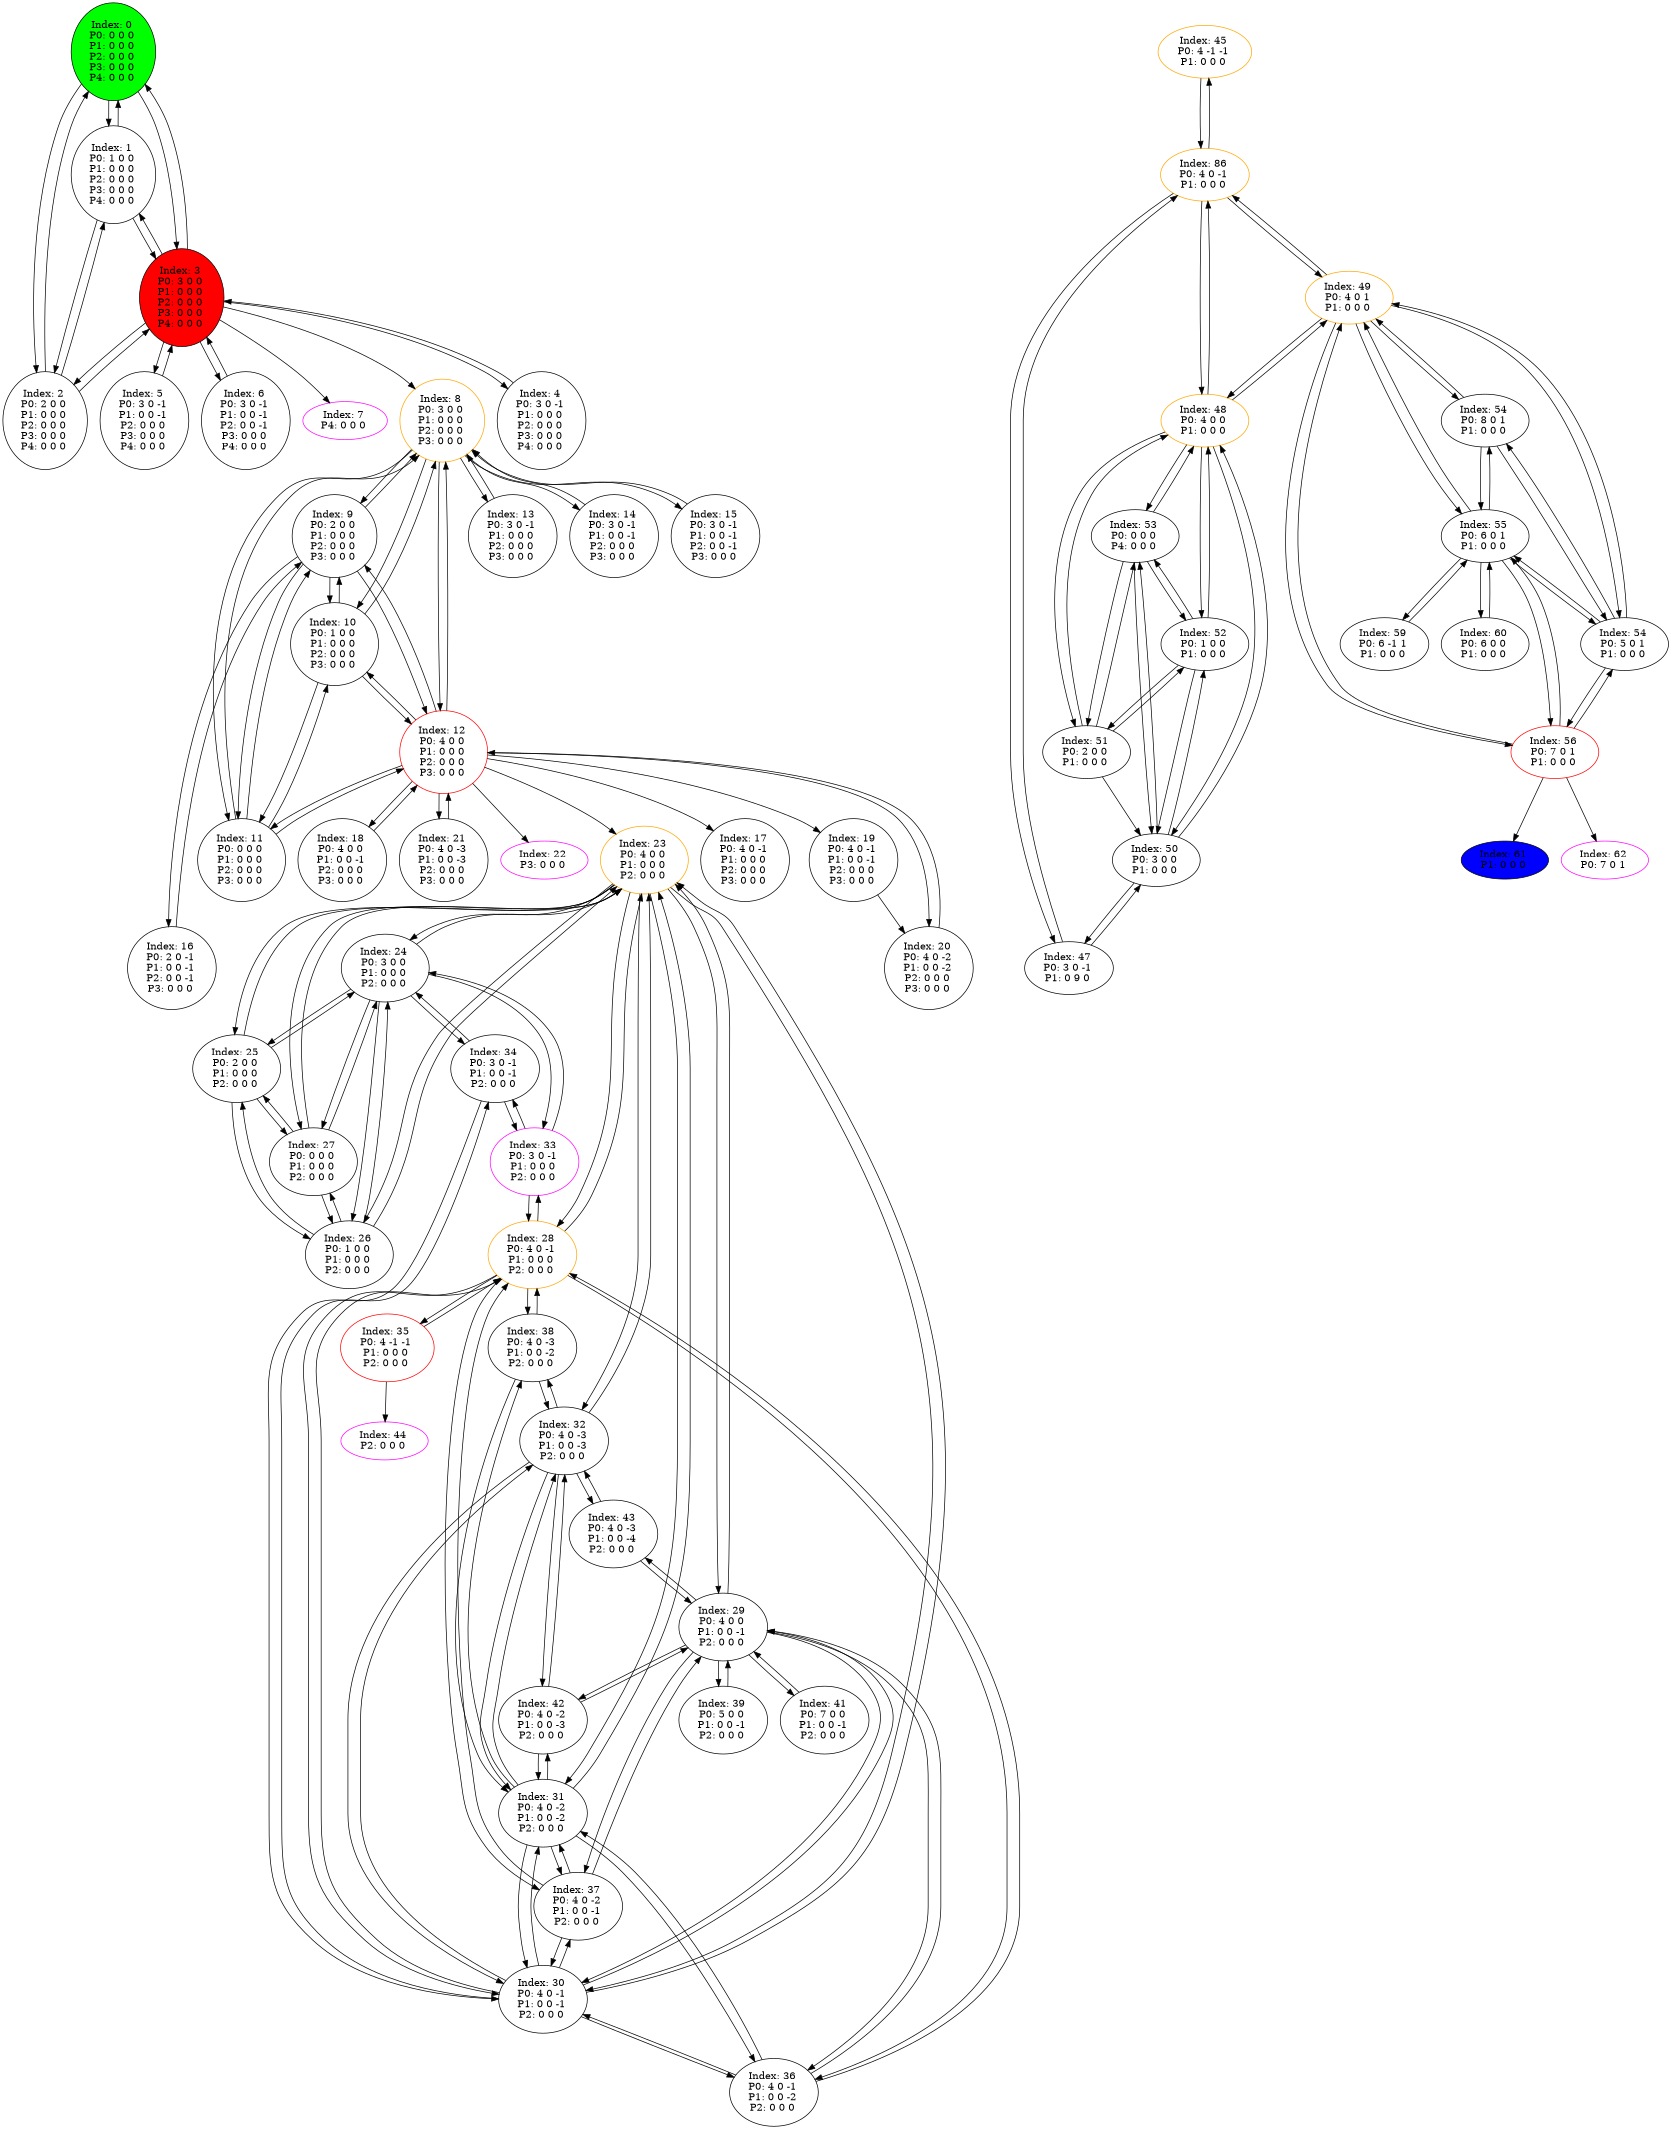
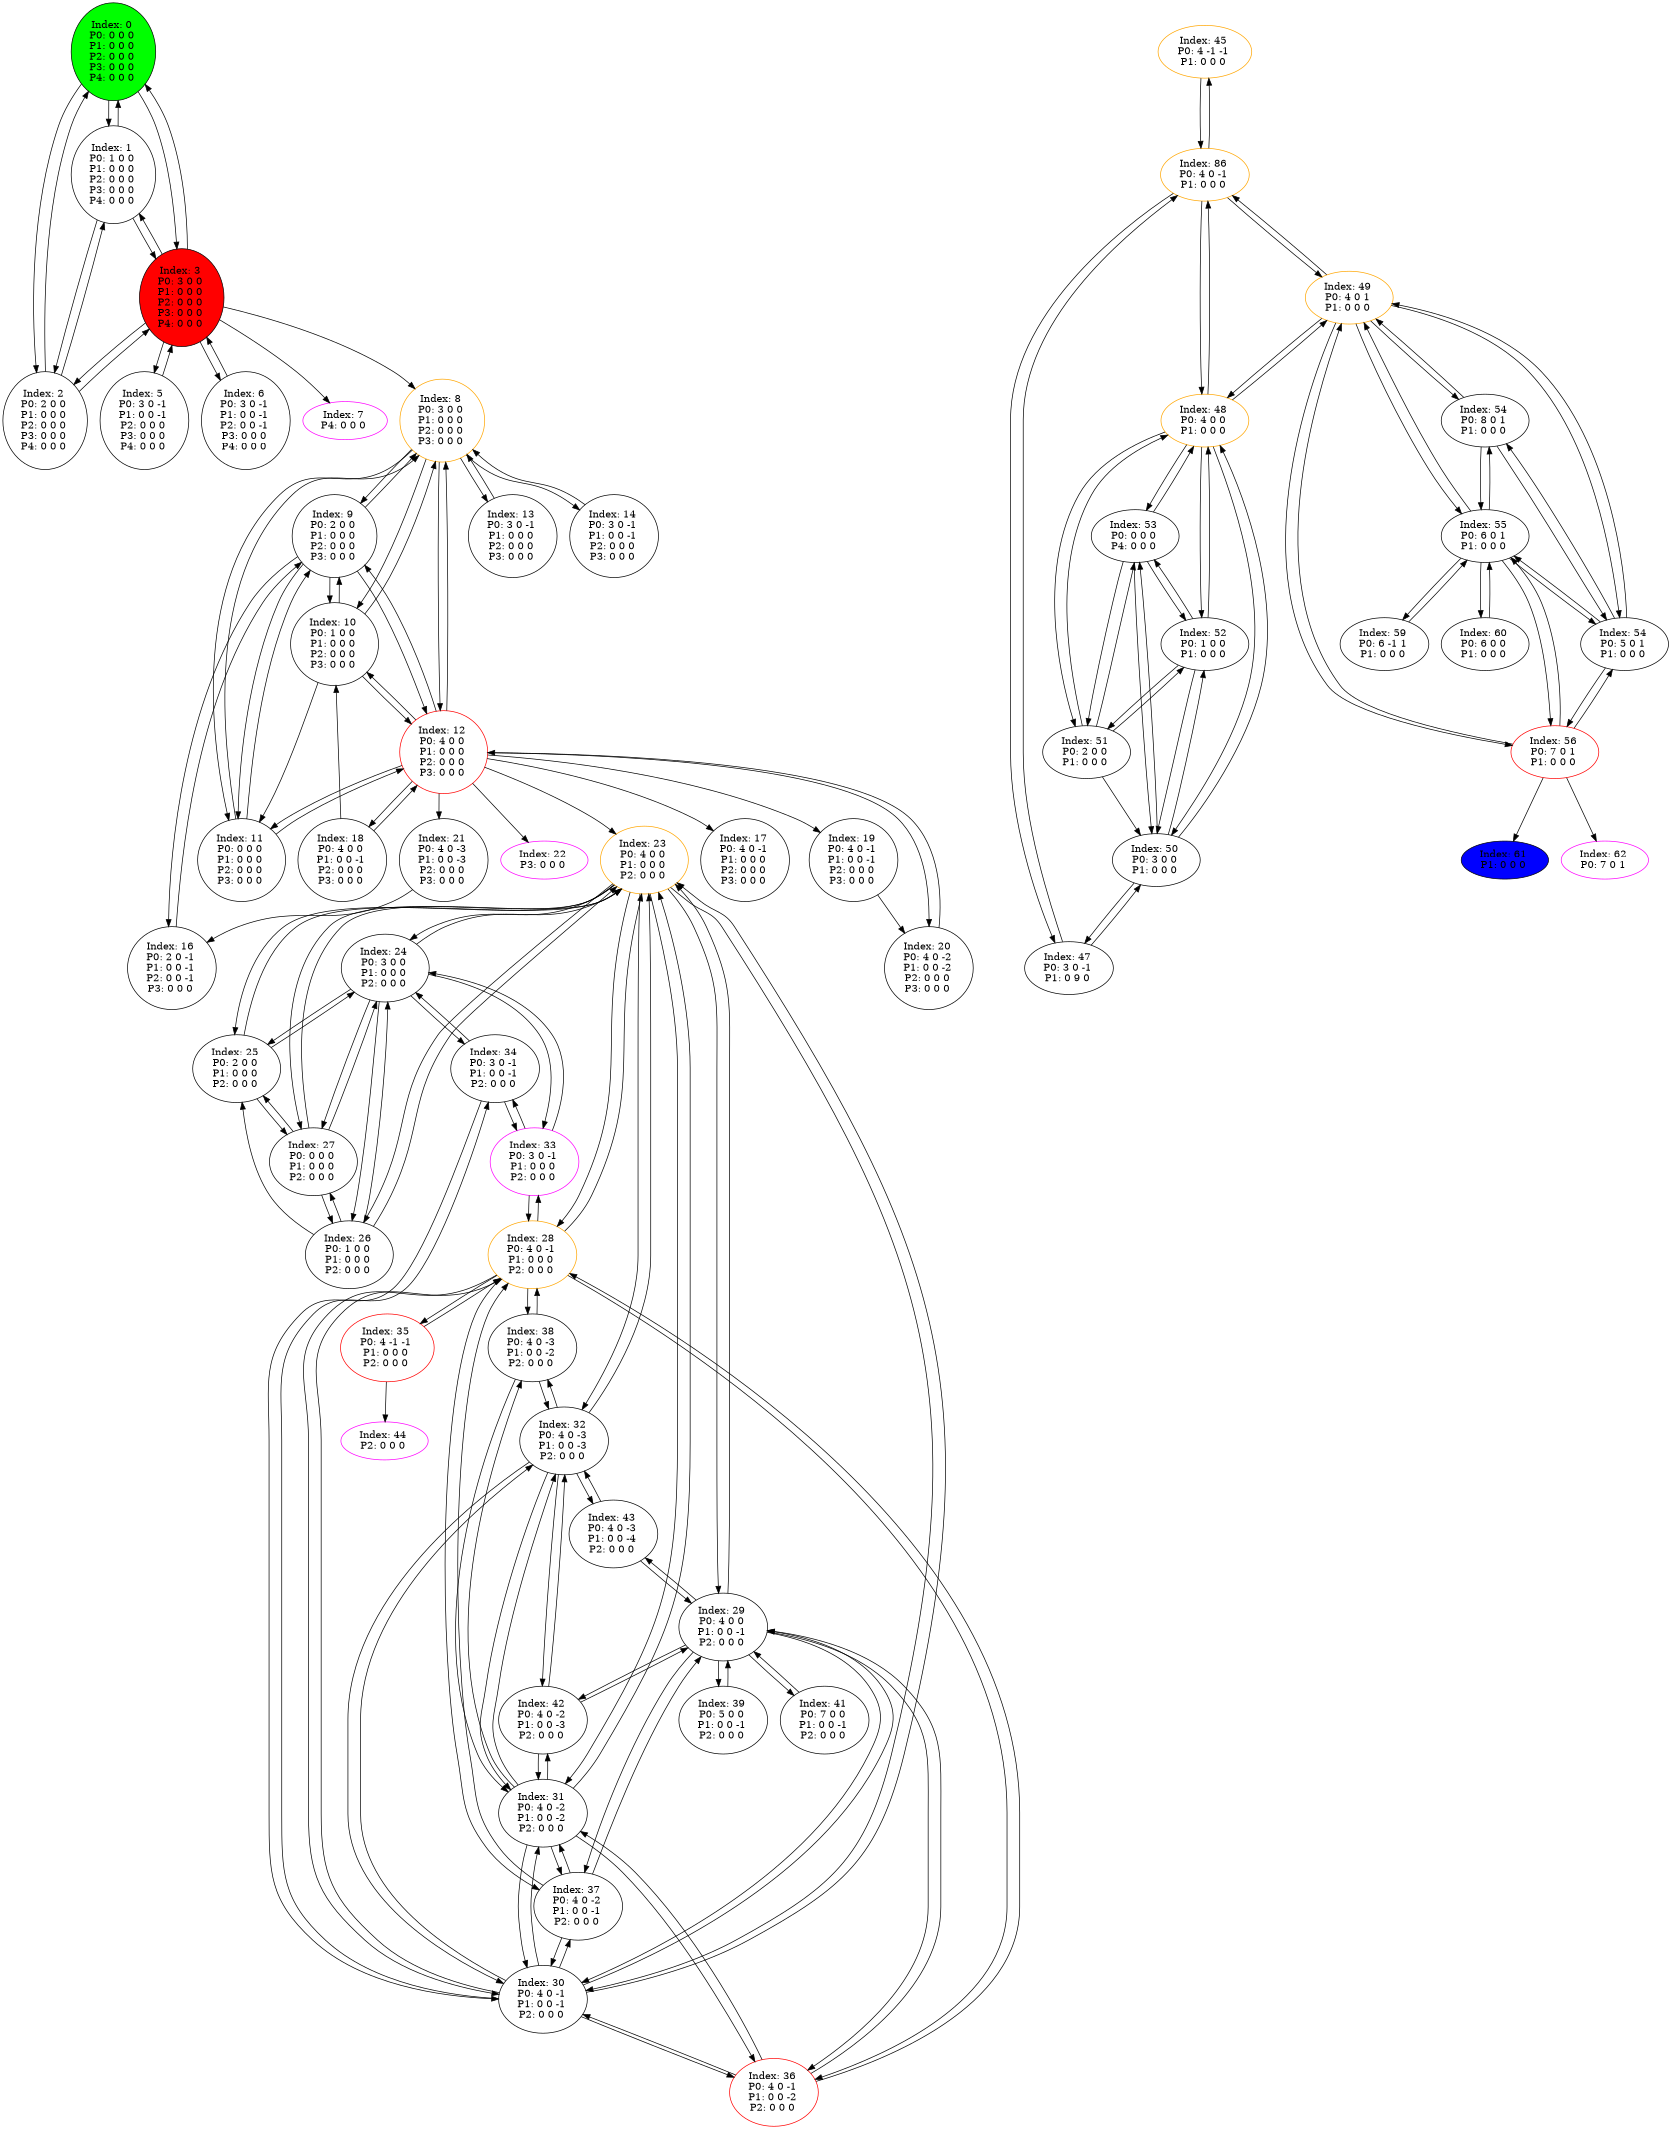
node "Index: 4 P0: 3 0 -1 P1: 0 0 0 P2: 0 0 0 P3: 0 0 0 P4: 0 0 0": removed
node "Index: 15 P0: 3 0 -1 P1: 0 0 -1 P2: 0 0 -1 P3: 0 0 0": removed
edge "Index: 11 P0: 0 0 0 P1: 0 0 0 P2: 0 0 0 P3: 0 0 0" -> "Index: 10 P0: 1 0 0 P1: 0 0 0 P2: 0 0 0 P3: 0 0 0": now "Index: 18 P0: 4 0 0 P1: 0 0 -1 P2: 0 0 0 P3: 0 0 0" -> "Index: 10 P0: 1 0 0 P1: 0 0 0 P2: 0 0 0 P3: 0 0 0"
edge "Index: 21 P0: 4 0 -3 P1: 0 0 -3 P2: 0 0 0 P3: 0 0 0" -> "Index: 12 P0: 4 0 0 P1: 0 0 0 P2: 0 0 0 P3: 0 0 0": now "Index: 21 P0: 4 0 -3 P1: 0 0 -3 P2: 0 0 0 P3: 0 0 0" -> "Index: 16 P0: 2 0 -1 P1: 0 0 -1 P2: 0 0 -1 P3: 0 0 0"
edge "Index: 25 P0: 2 0 0 P1: 0 0 0 P2: 0 0 0" -> "Index: 26 P0: 1 0 0 P1: 0 0 0 P2: 0 0 0": removed
node "Index: 36 P0: 4 0 -1 P1: 0 0 -2 P2: 0 0 0": color black -> red
